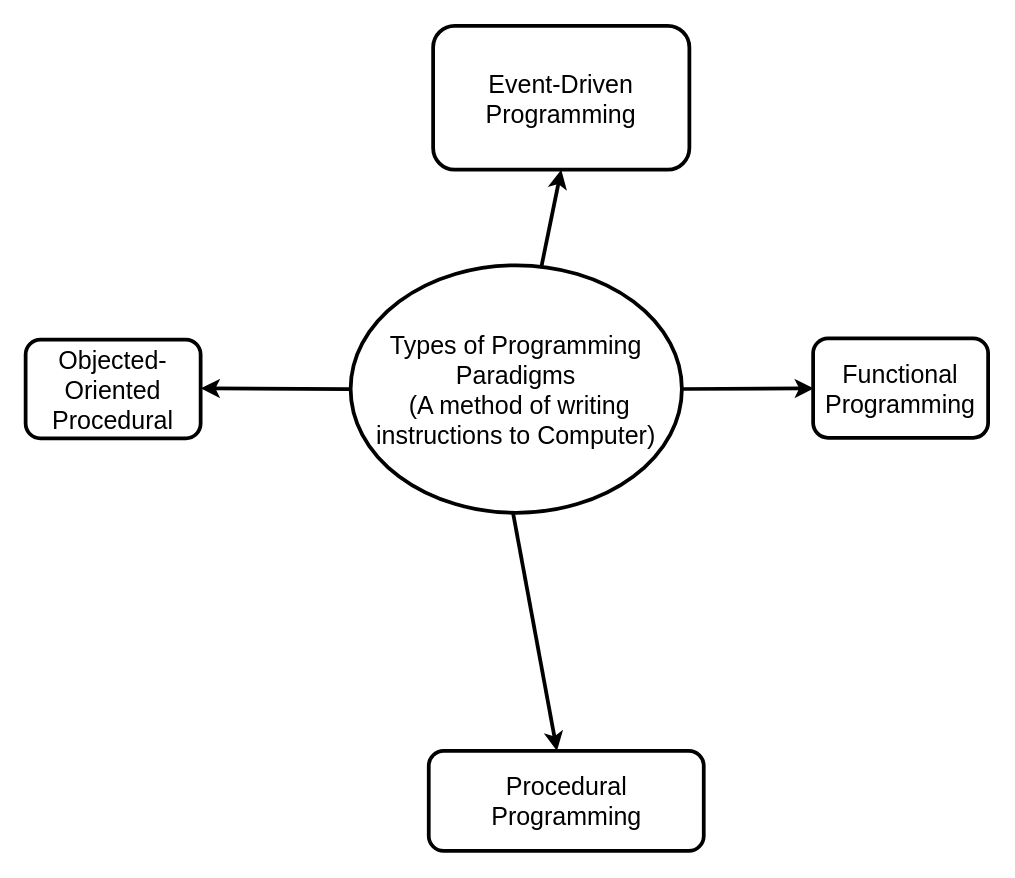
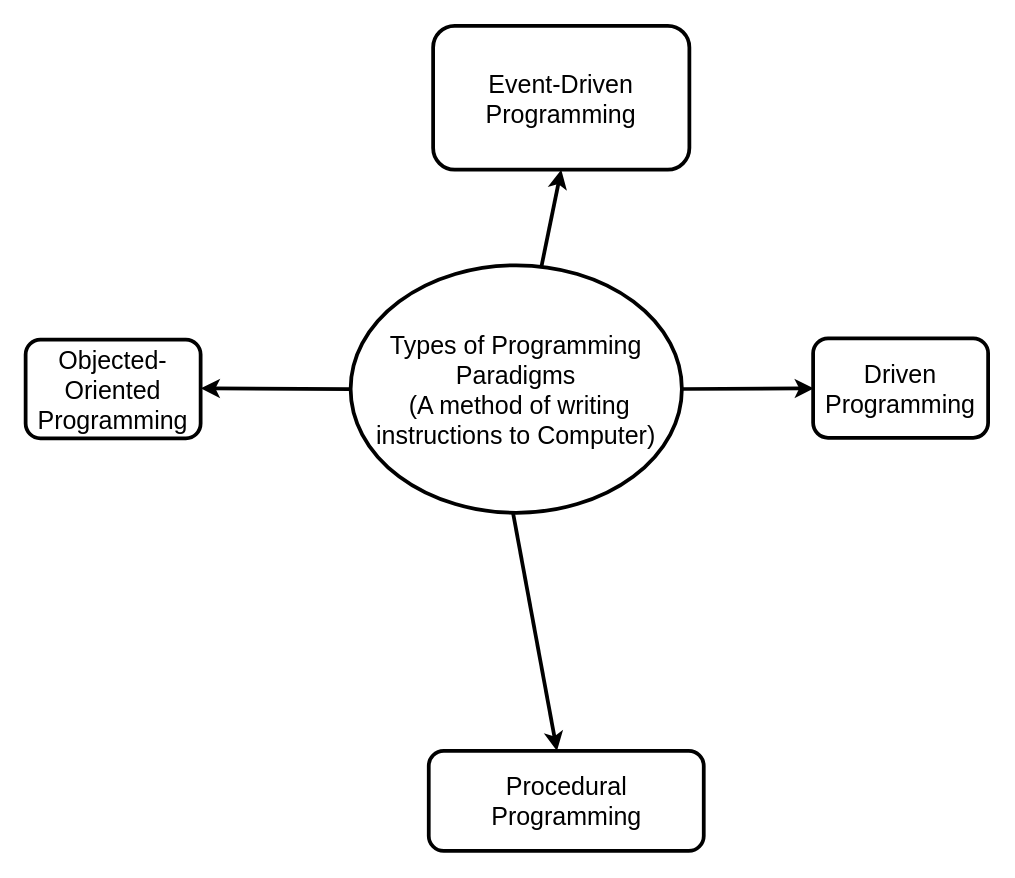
node "Functional Programming": label "Functional Programming" -> "Driven Programming"
node "Objected-Oriented Procedural": label "Objected-Oriented Procedural" -> "Objected-Oriented Programming"
